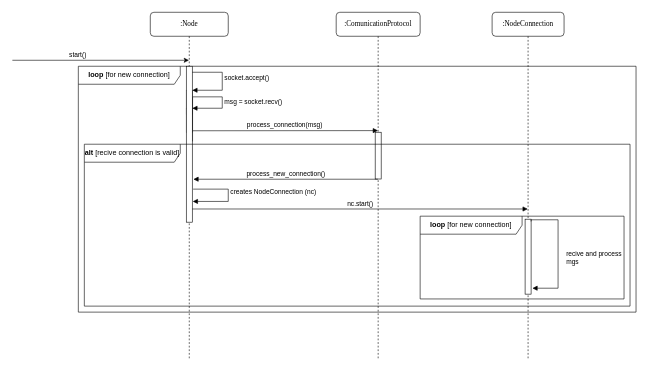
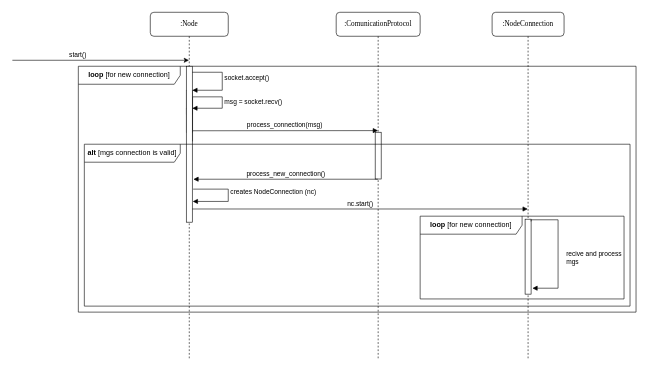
node "alt [recive connection is valid]": label "alt [recive connection is valid]" -> "alt [mgs connection is valid]"
